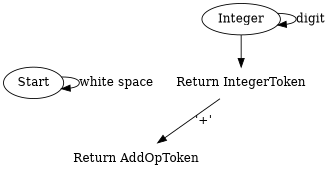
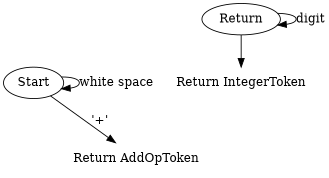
node "Integer": label "Integer" -> "Return"
edge "Return IntegerToken" -> "Return AddOpToken": now "Start" -> "Return AddOpToken"
